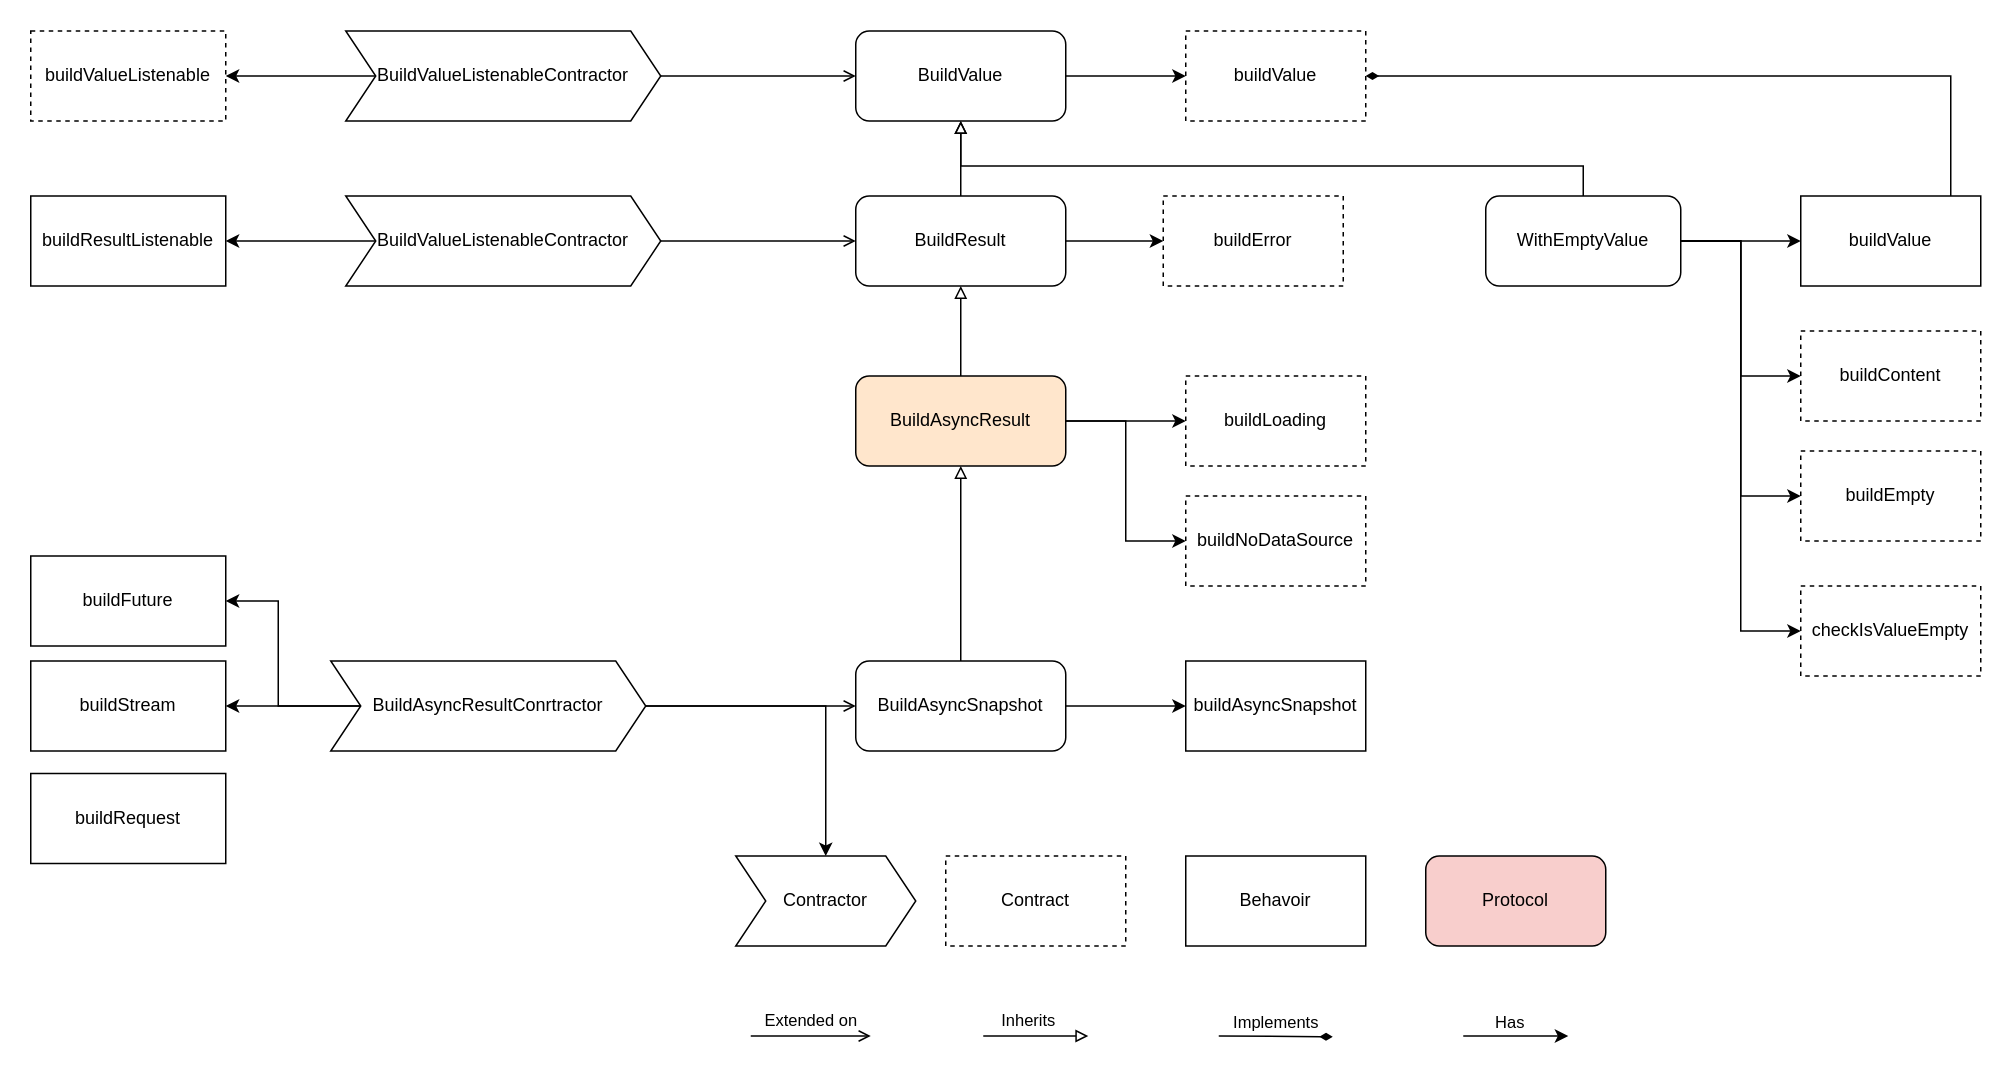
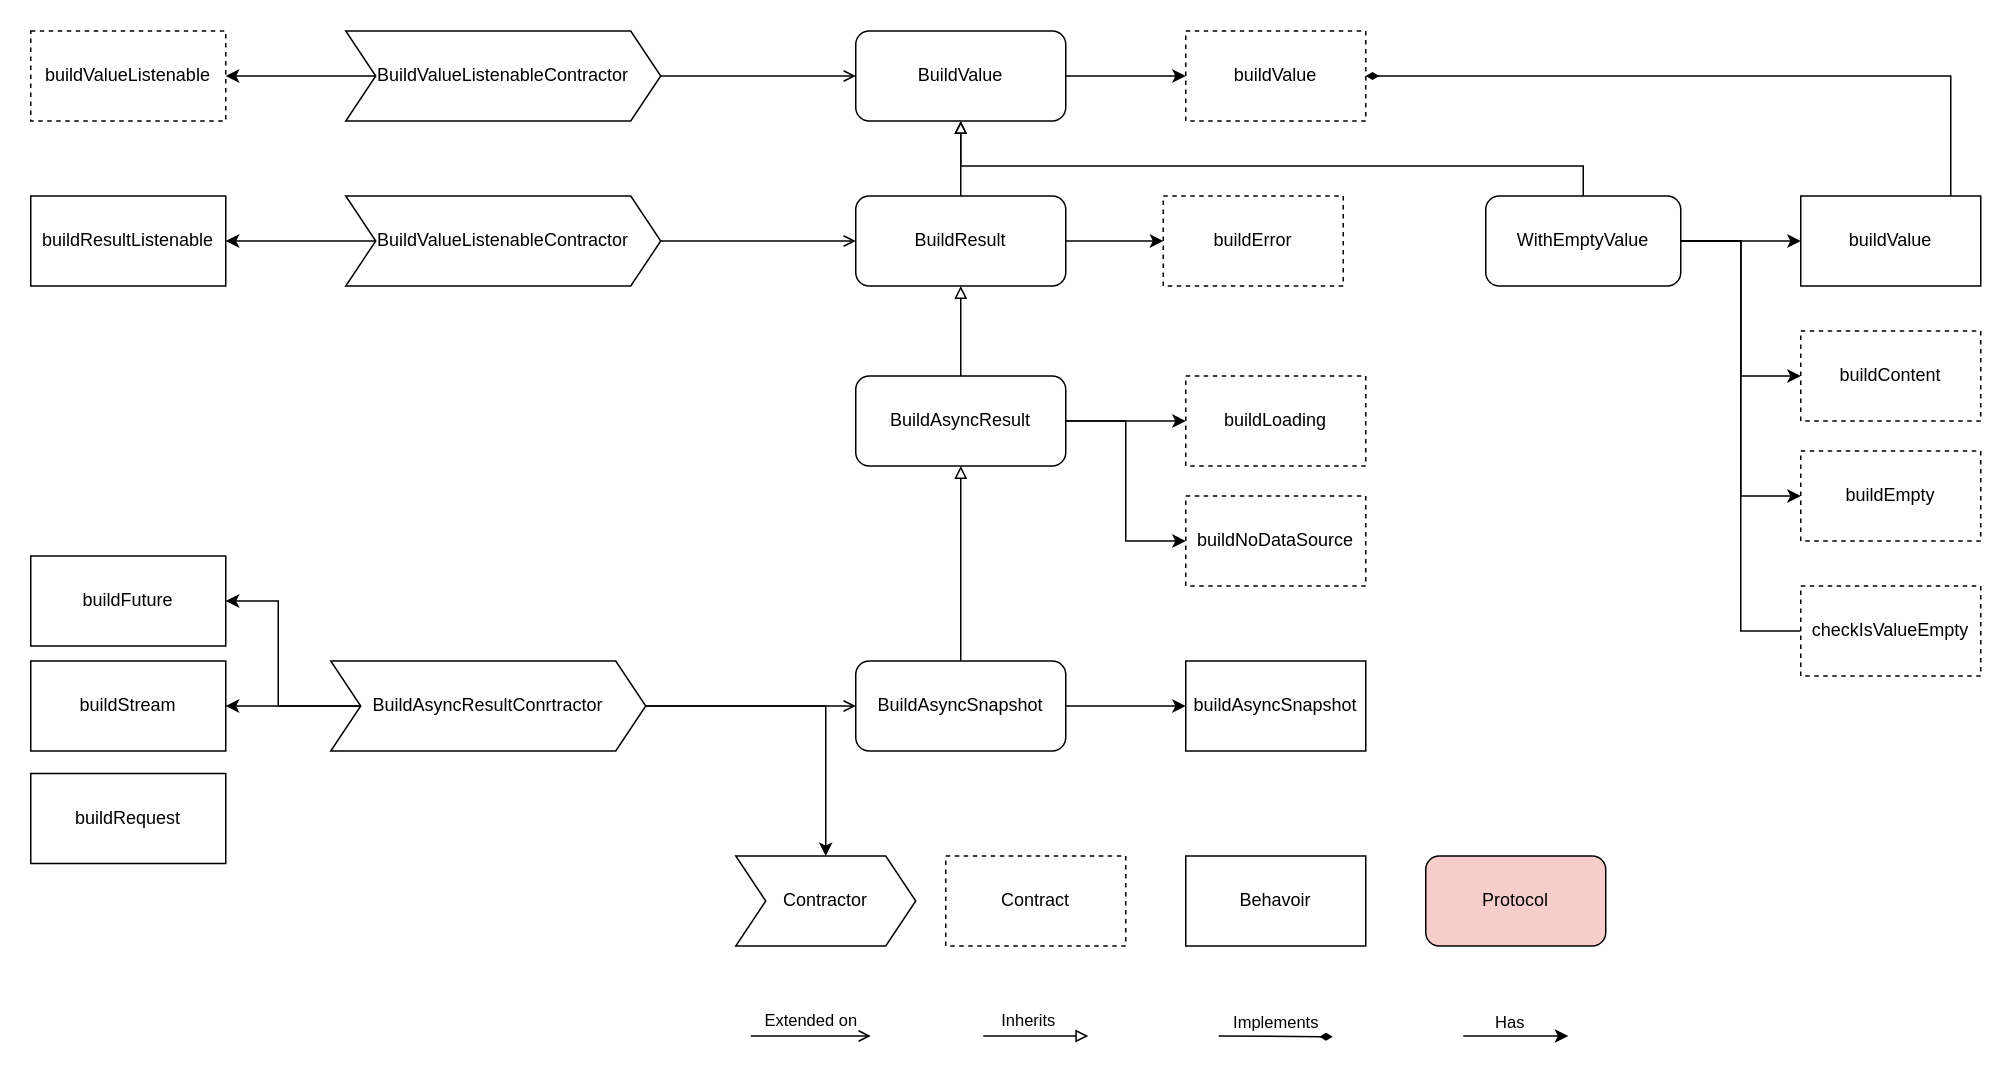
node "BuildAsyncResult": fillcolor #ffe6cc -> #ffffff
edge "WithEmptyValue" -> "checkIsValueEmpty": arrowhead classic -> none
